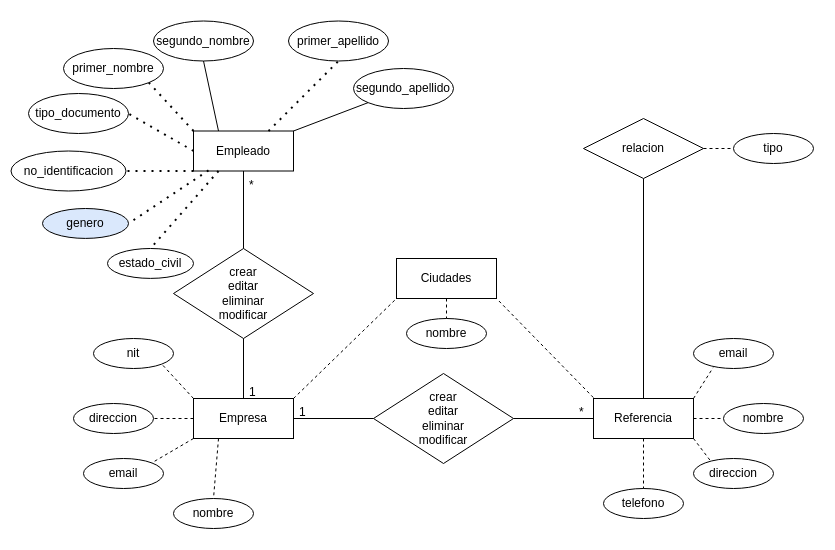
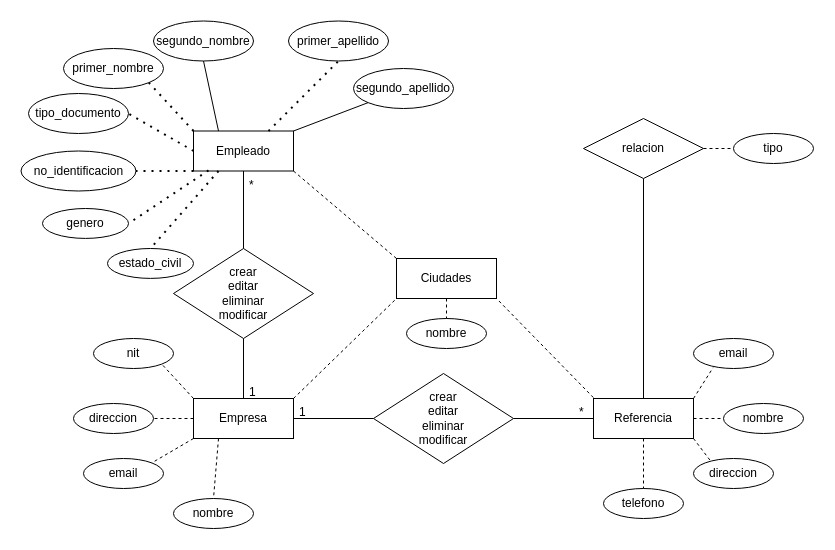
node "no_identificacion": moved (69, 171) -> (79, 171)
edge "Empleado" -- "Ciudades": added
node "genero": fillcolor #dae8fc -> #ffffff
